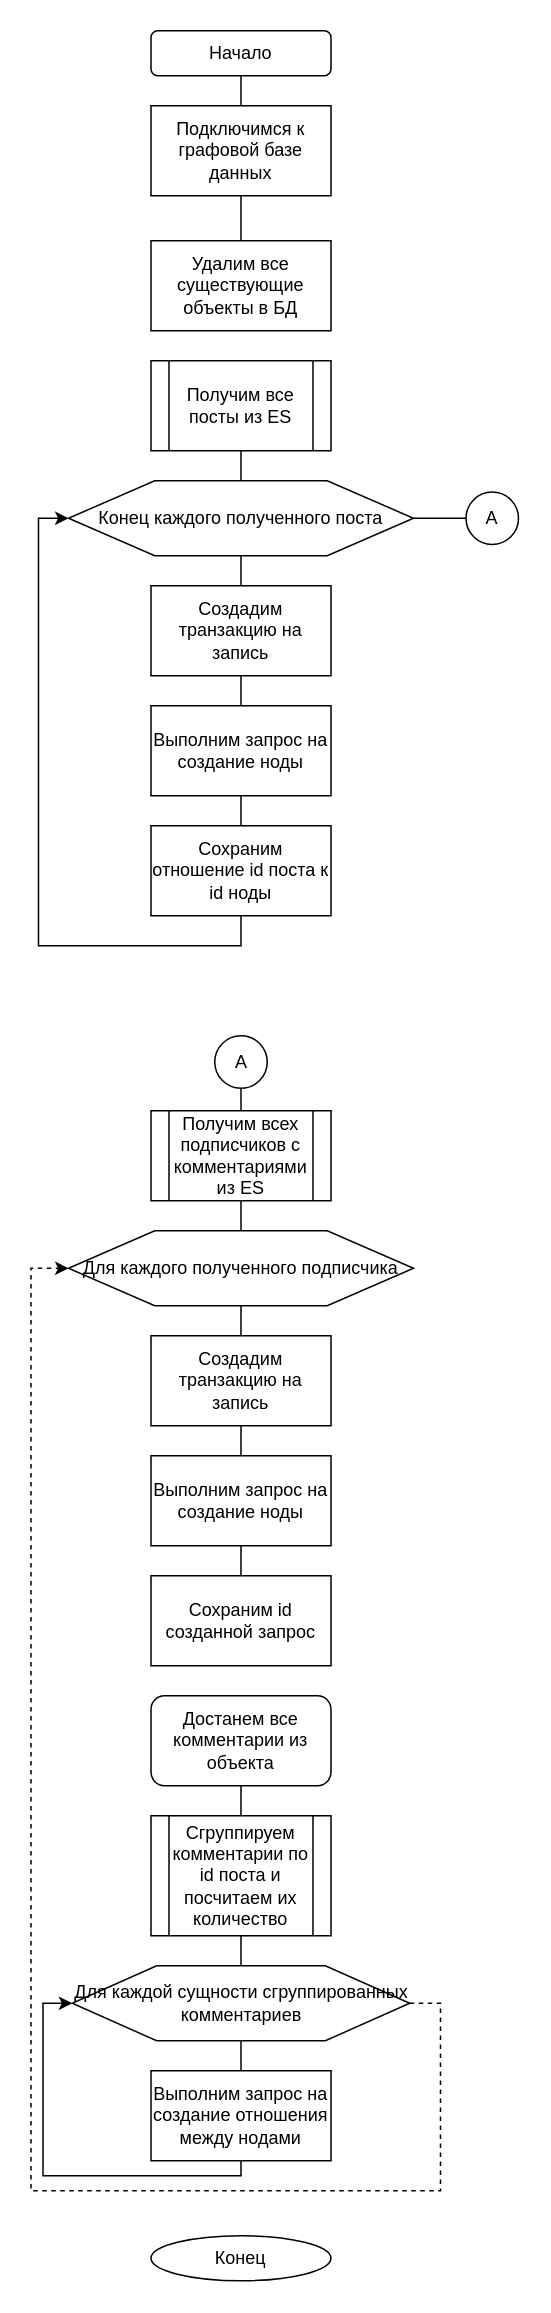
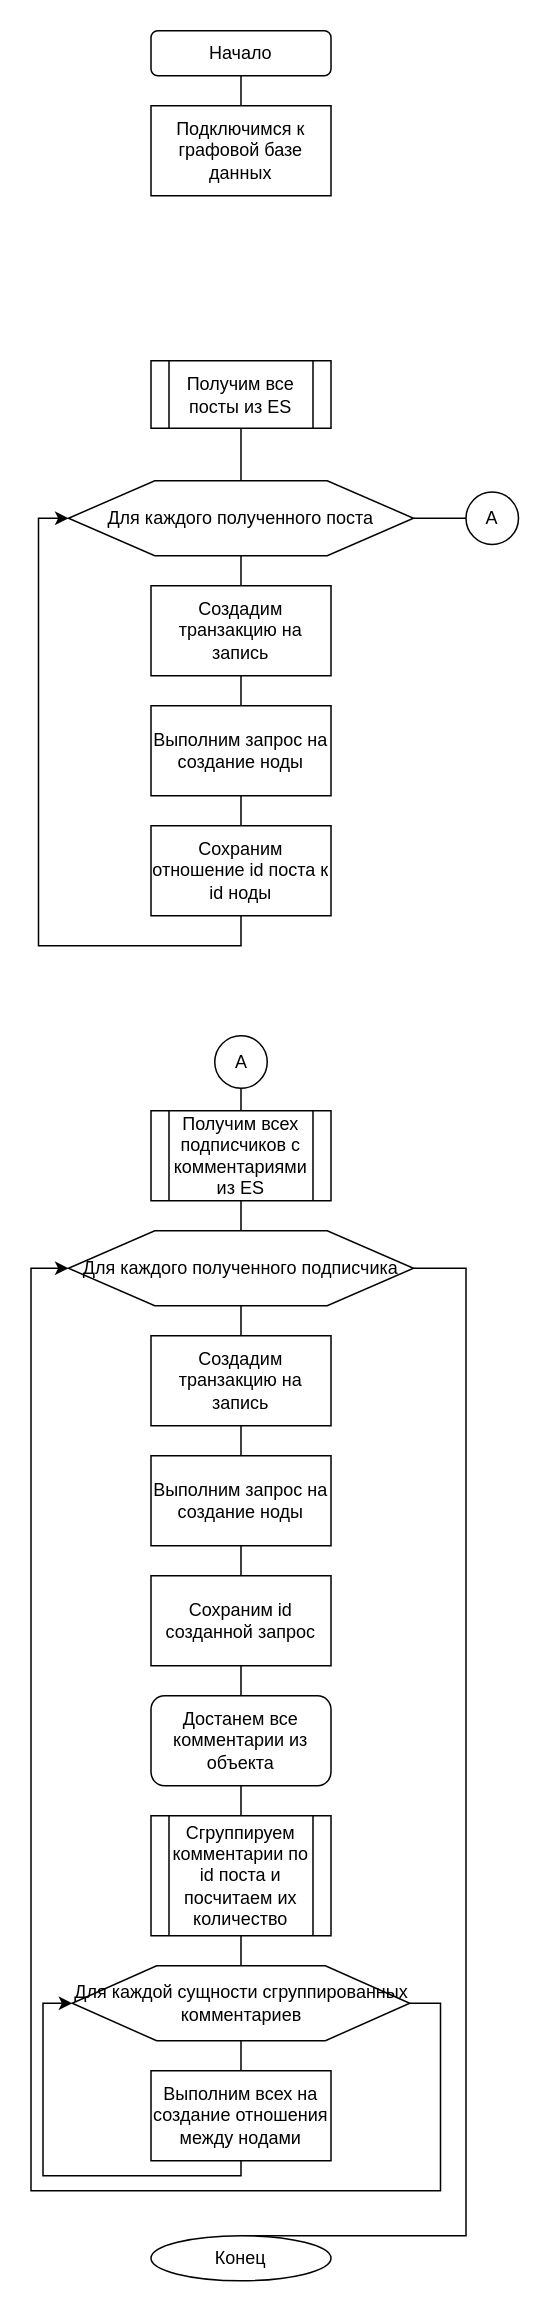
edge "Подключимся к графовой базе данных" -- "Удалим все существующие объекты в БД": removed
node "Удалим все существующие объекты в БД": removed
node "Получим все посты из ES": size 180x90 -> 180x68
node "Конец каждого полученного поста": label "Конец каждого полученного поста" -> "Для каждого полученного поста"
edge "Сохраним id созданной запрос" -- "Достанем все комментарии из объекта": added
edge "Для каждого полученного подписчика" -- "Конец": added
edge "Для каждой сущности сгруппированных комментариев" -> "Для каждого полученного подписчика": style dashed -> solid
node "Выполним запрос на создание отношения между нодами": label "Выполним запрос на создание отношения между нодами" -> "Выполним всех на создание отношения между нодами"
